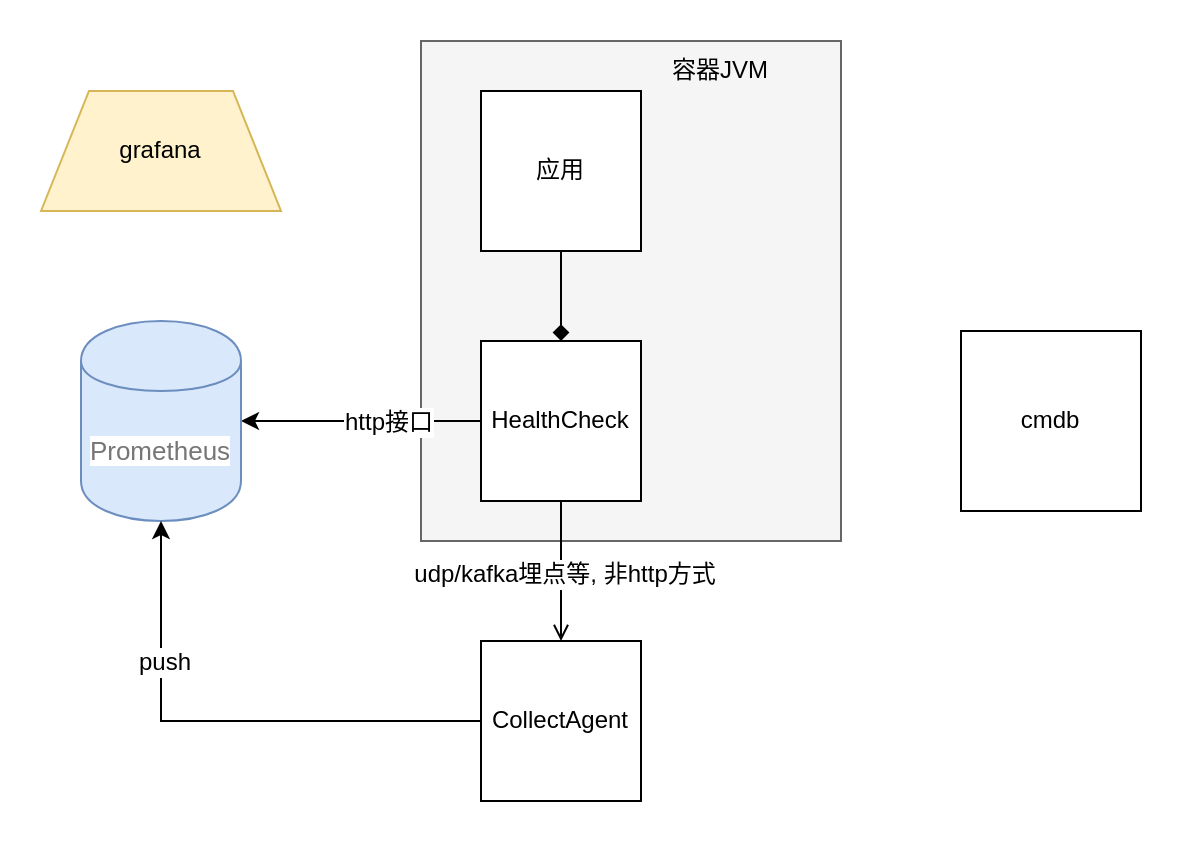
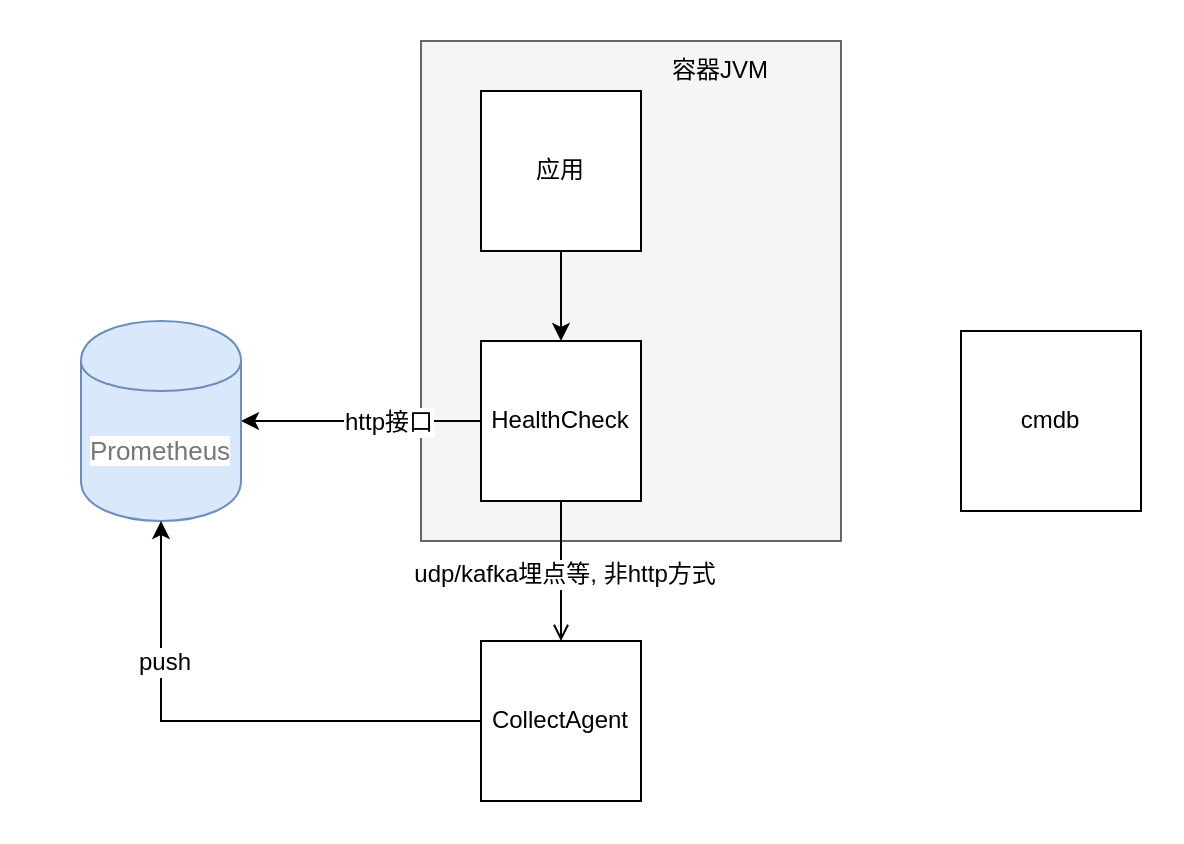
node "grafana": removed
edge "应用" -> "HealthCheck": arrowhead diamond -> classic
